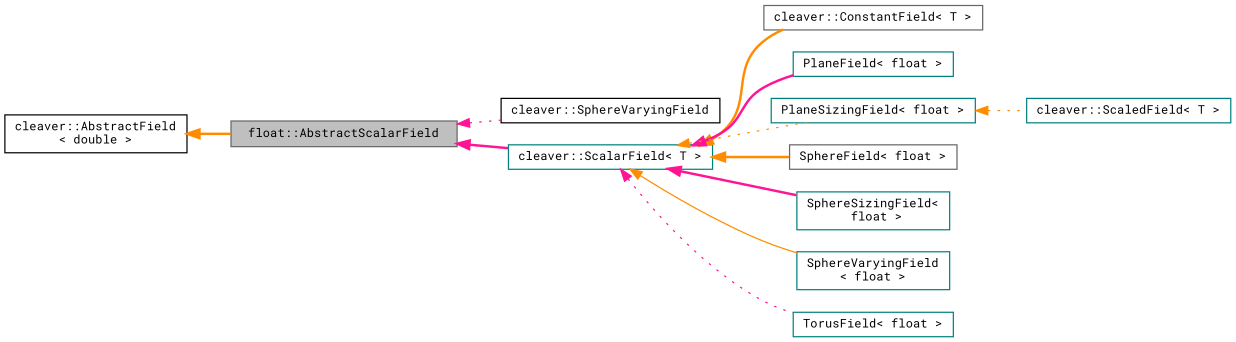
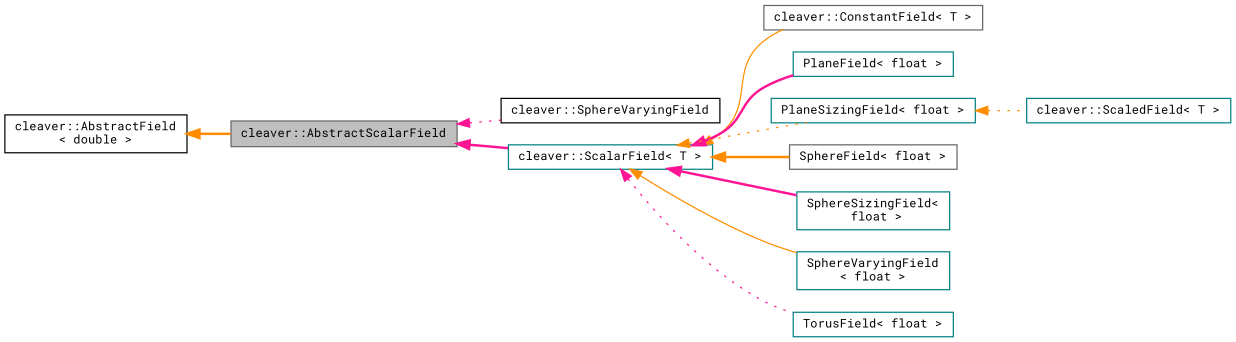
edge "cleaver::ConstantField< T >" -> "cleaver::ScalarField< T >": style bold -> solid
node "float::AbstractScalarField": label "float::AbstractScalarField" -> "cleaver::AbstractScalarField"
